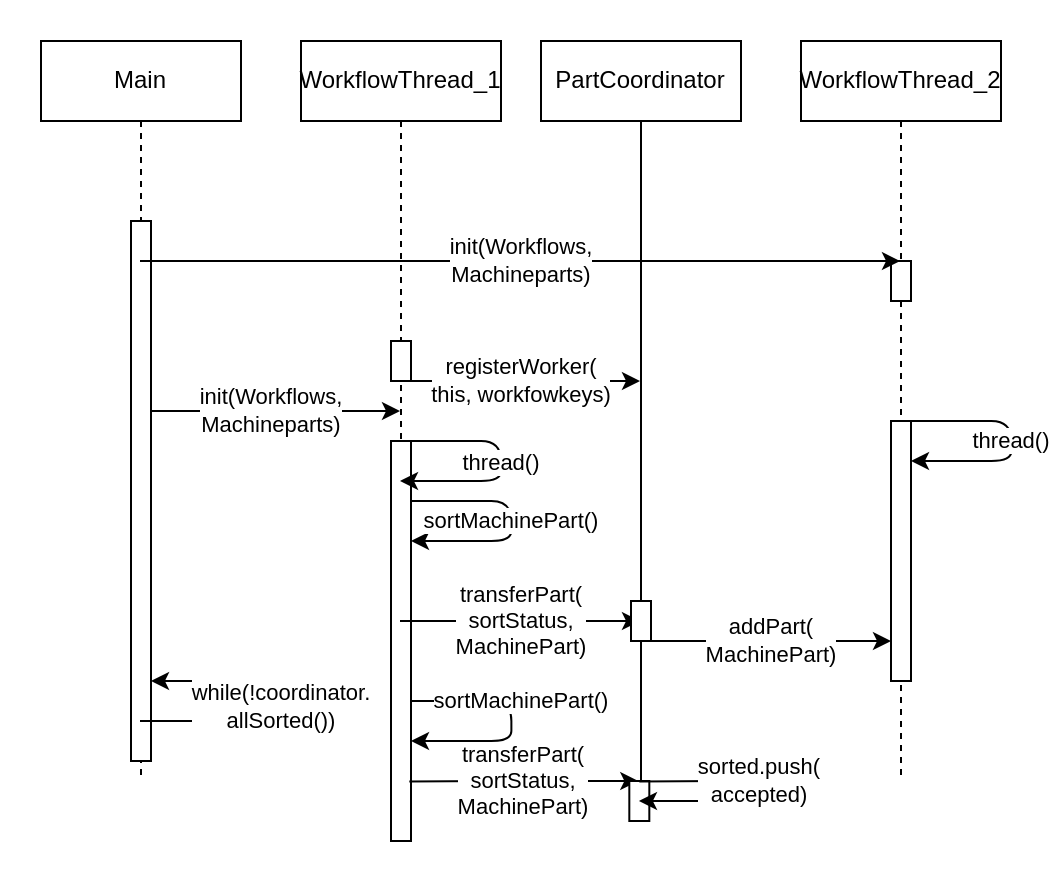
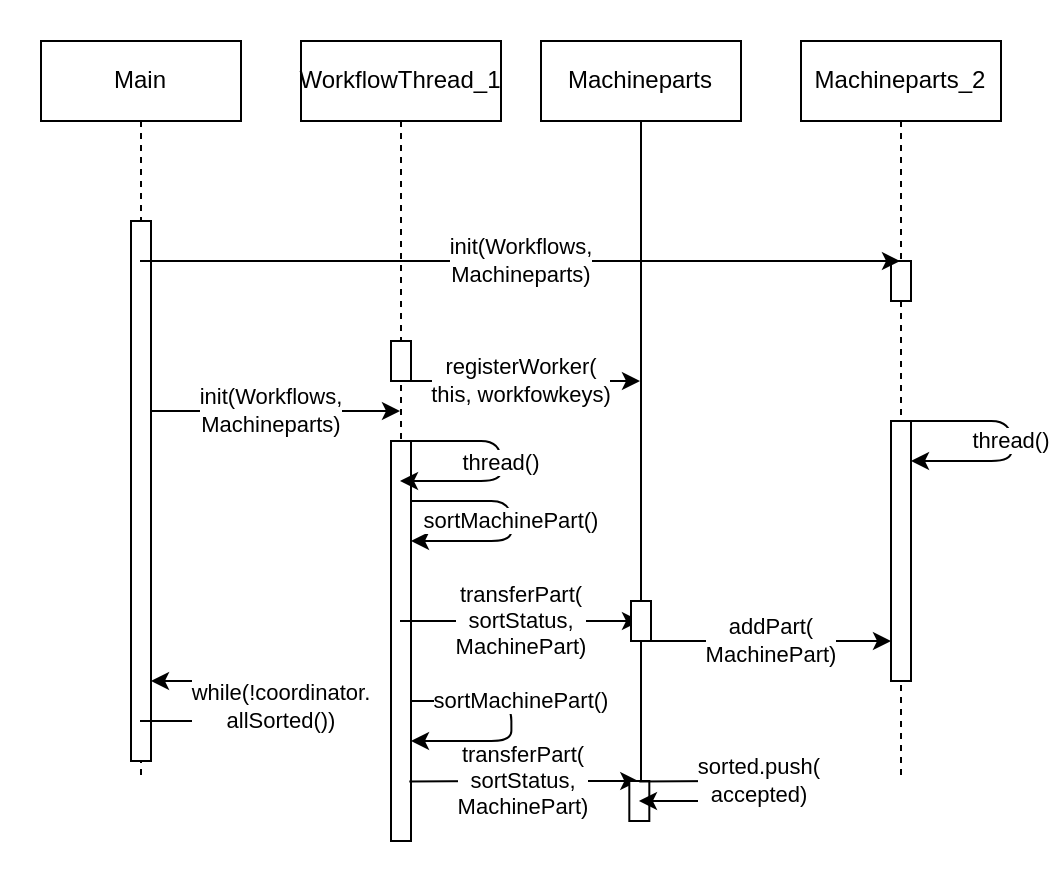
node "PartCoordinator": label "PartCoordinator" -> "Machineparts"
node "WorkflowThread_2": label "WorkflowThread_2" -> "Machineparts_2"
